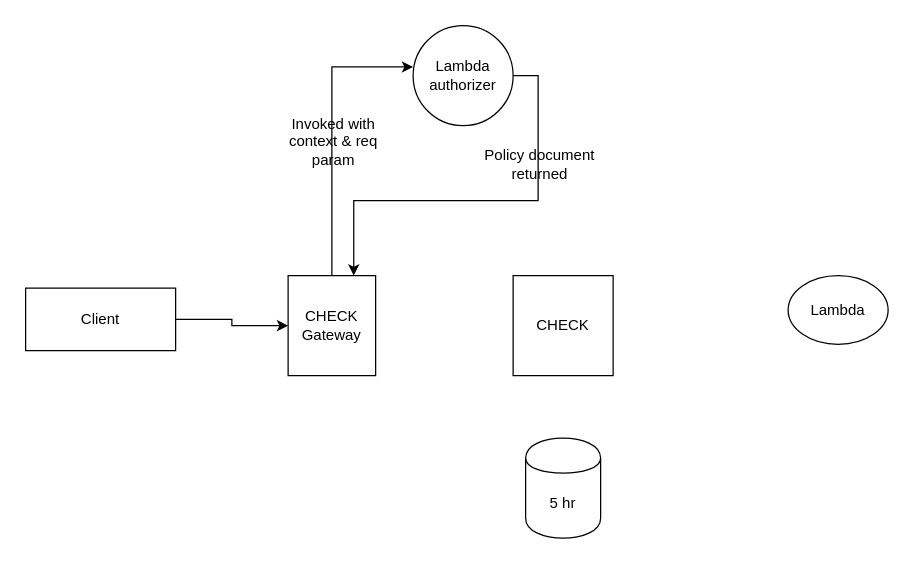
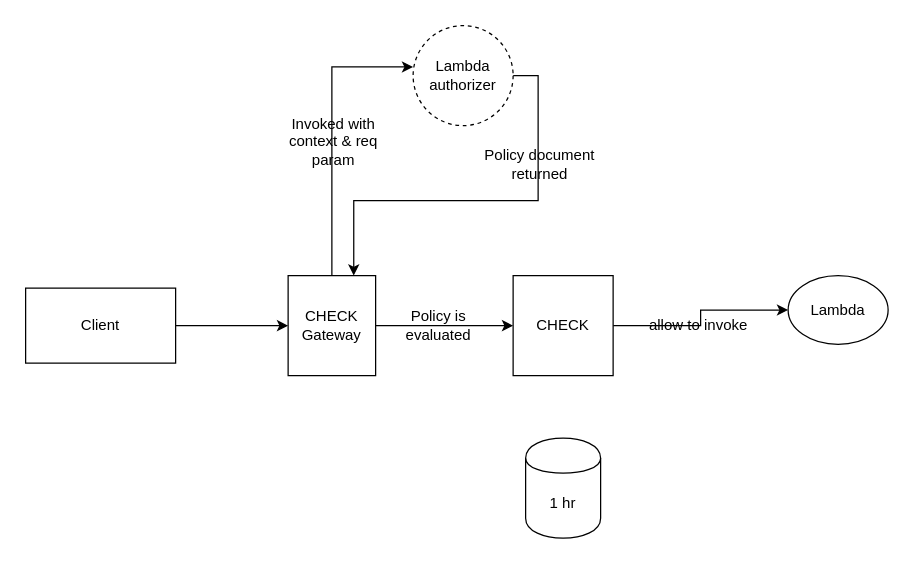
node "Lambda authorizer": style solid -> dashed
node "Client": size 150x63 -> 150x75
edge "CHECK" -> "Lambda": added, label "allow to invoke"
edge "CHECK Gateway" -> "CHECK": added, label "Policy is evaluated"
node "5 hr": label "5 hr" -> "1 hr"
